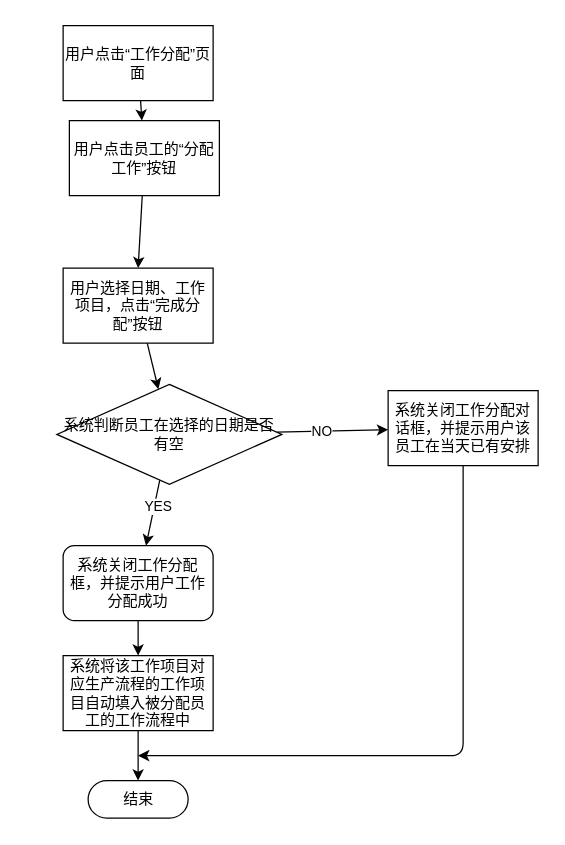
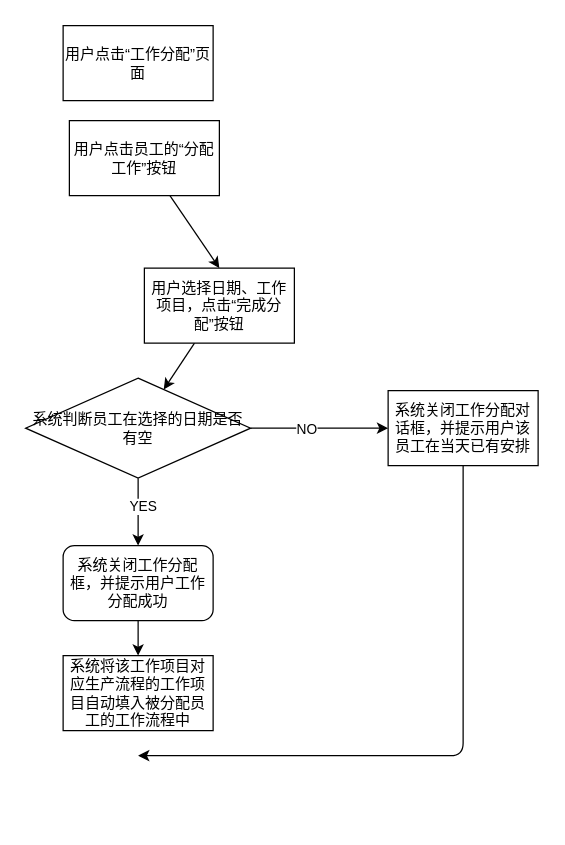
edge "用户点击“工作分配”页面" -> "用户点击员工的“分配工作”按钮": removed
node "用户选择日期、工作项目，点击“完成分配”按钮": moved (138, 306) -> (219, 306)
node "系统判断员工在选择的日期是否有空": moved (169, 434) -> (138, 428)
edge "系统将该工作项目对应生产流程的工作项目自动填入被分配员工的工作流程中" -> "结束": removed
node "结束": removed
